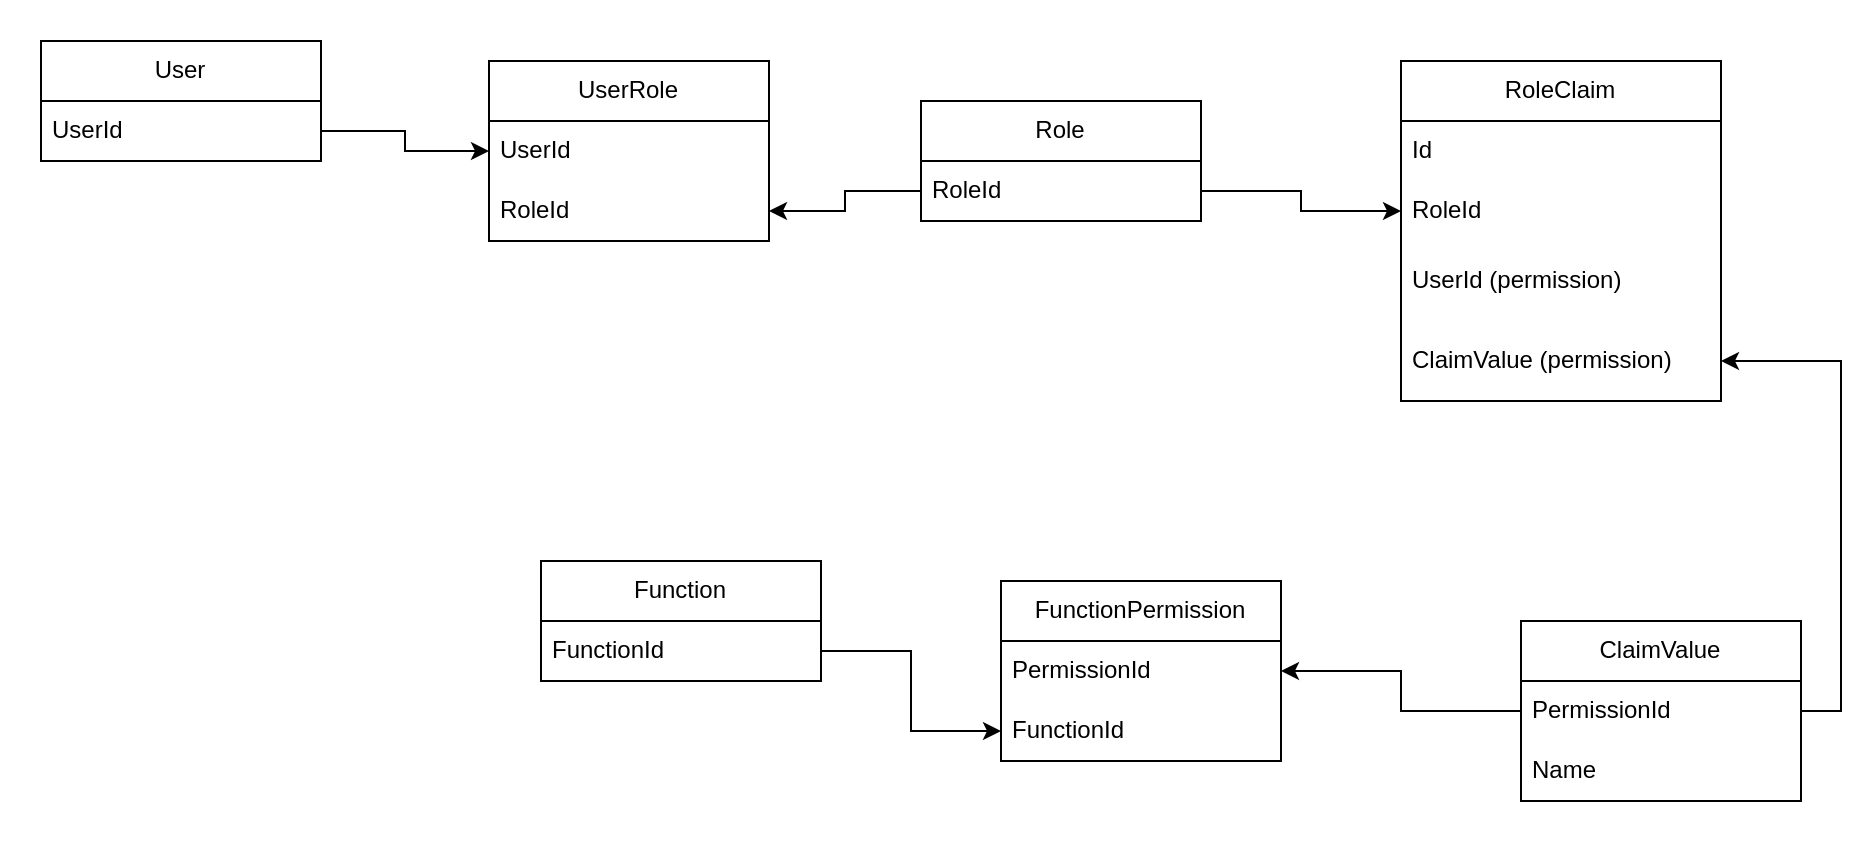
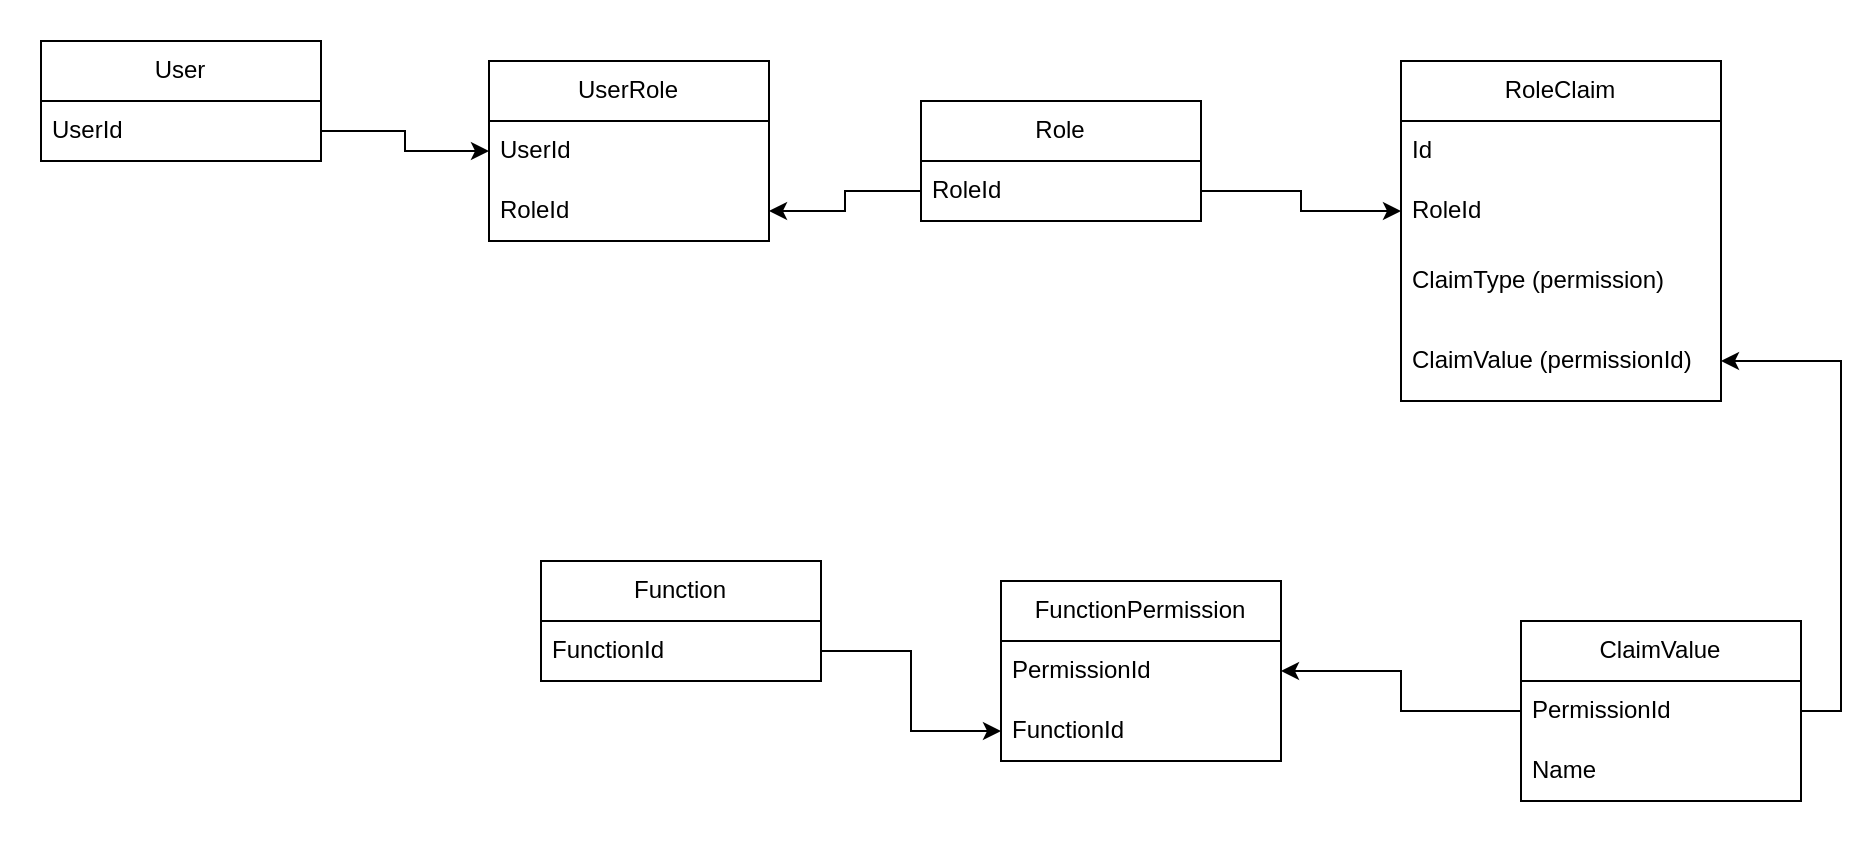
node "UserId (permission)": label "UserId (permission)" -> "ClaimType (permission)"
node "ClaimValue (permission)": label "ClaimValue (permission)" -> "ClaimValue (permissionId)"
